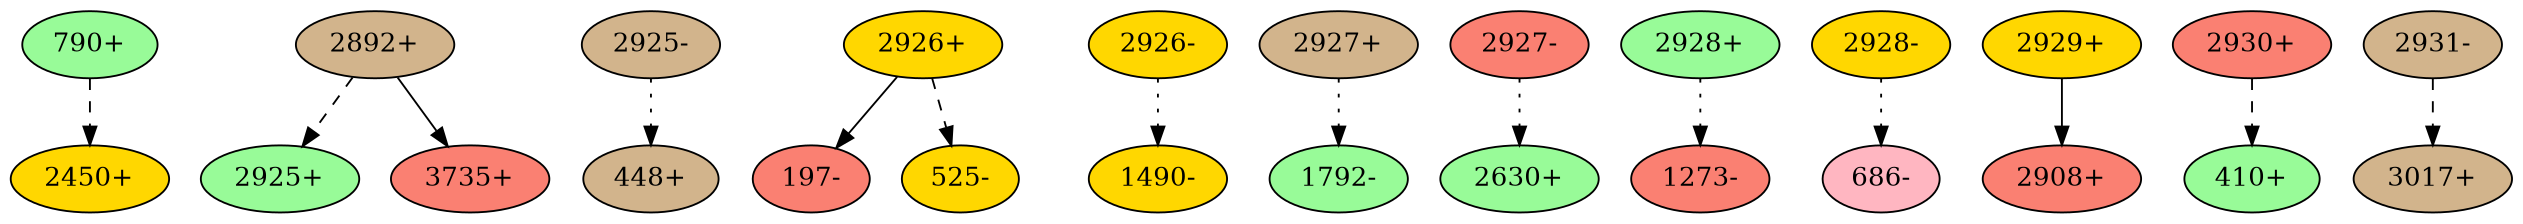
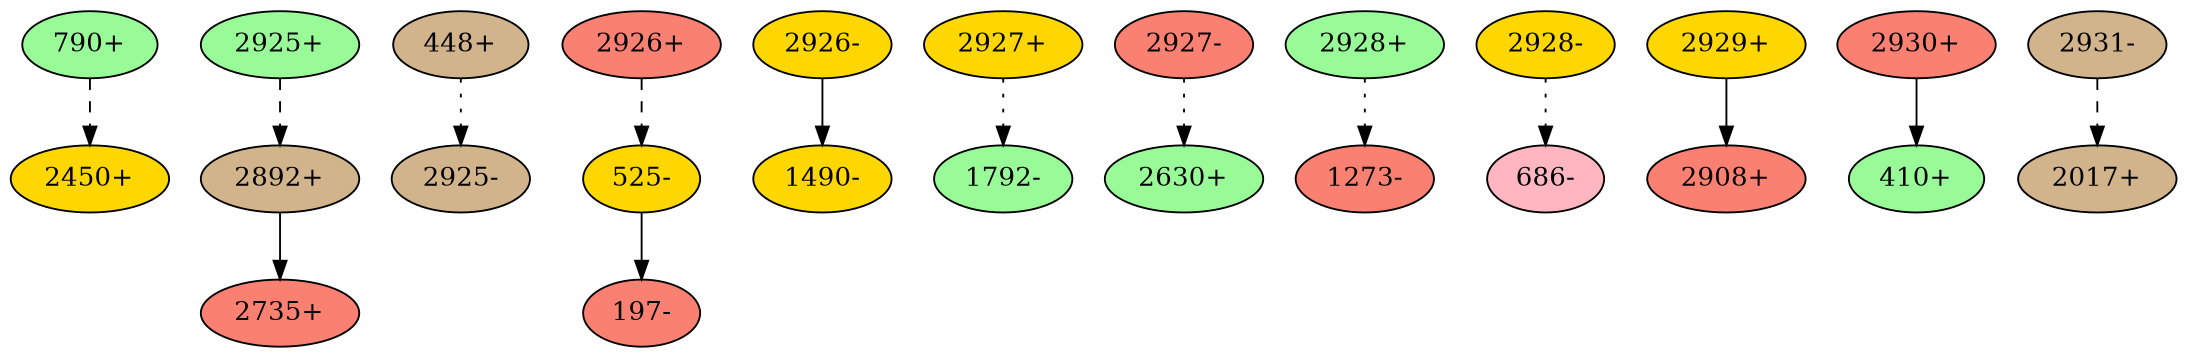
node "2926+": fillcolor gold -> salmon
node "2927+": fillcolor tan -> gold
edge "2925-" -> "448+": reversed
edge "2926-" -> "1490-": style dotted -> solid
edge "2930+" -> "410+": style dashed -> solid
edge "2892+" -> "2925+": reversed
edge "2926+" -> "197-": now "525-" -> "197-"
node "3735+": label "3735+" -> "2735+"
node "3017+": label "3017+" -> "2017+"
